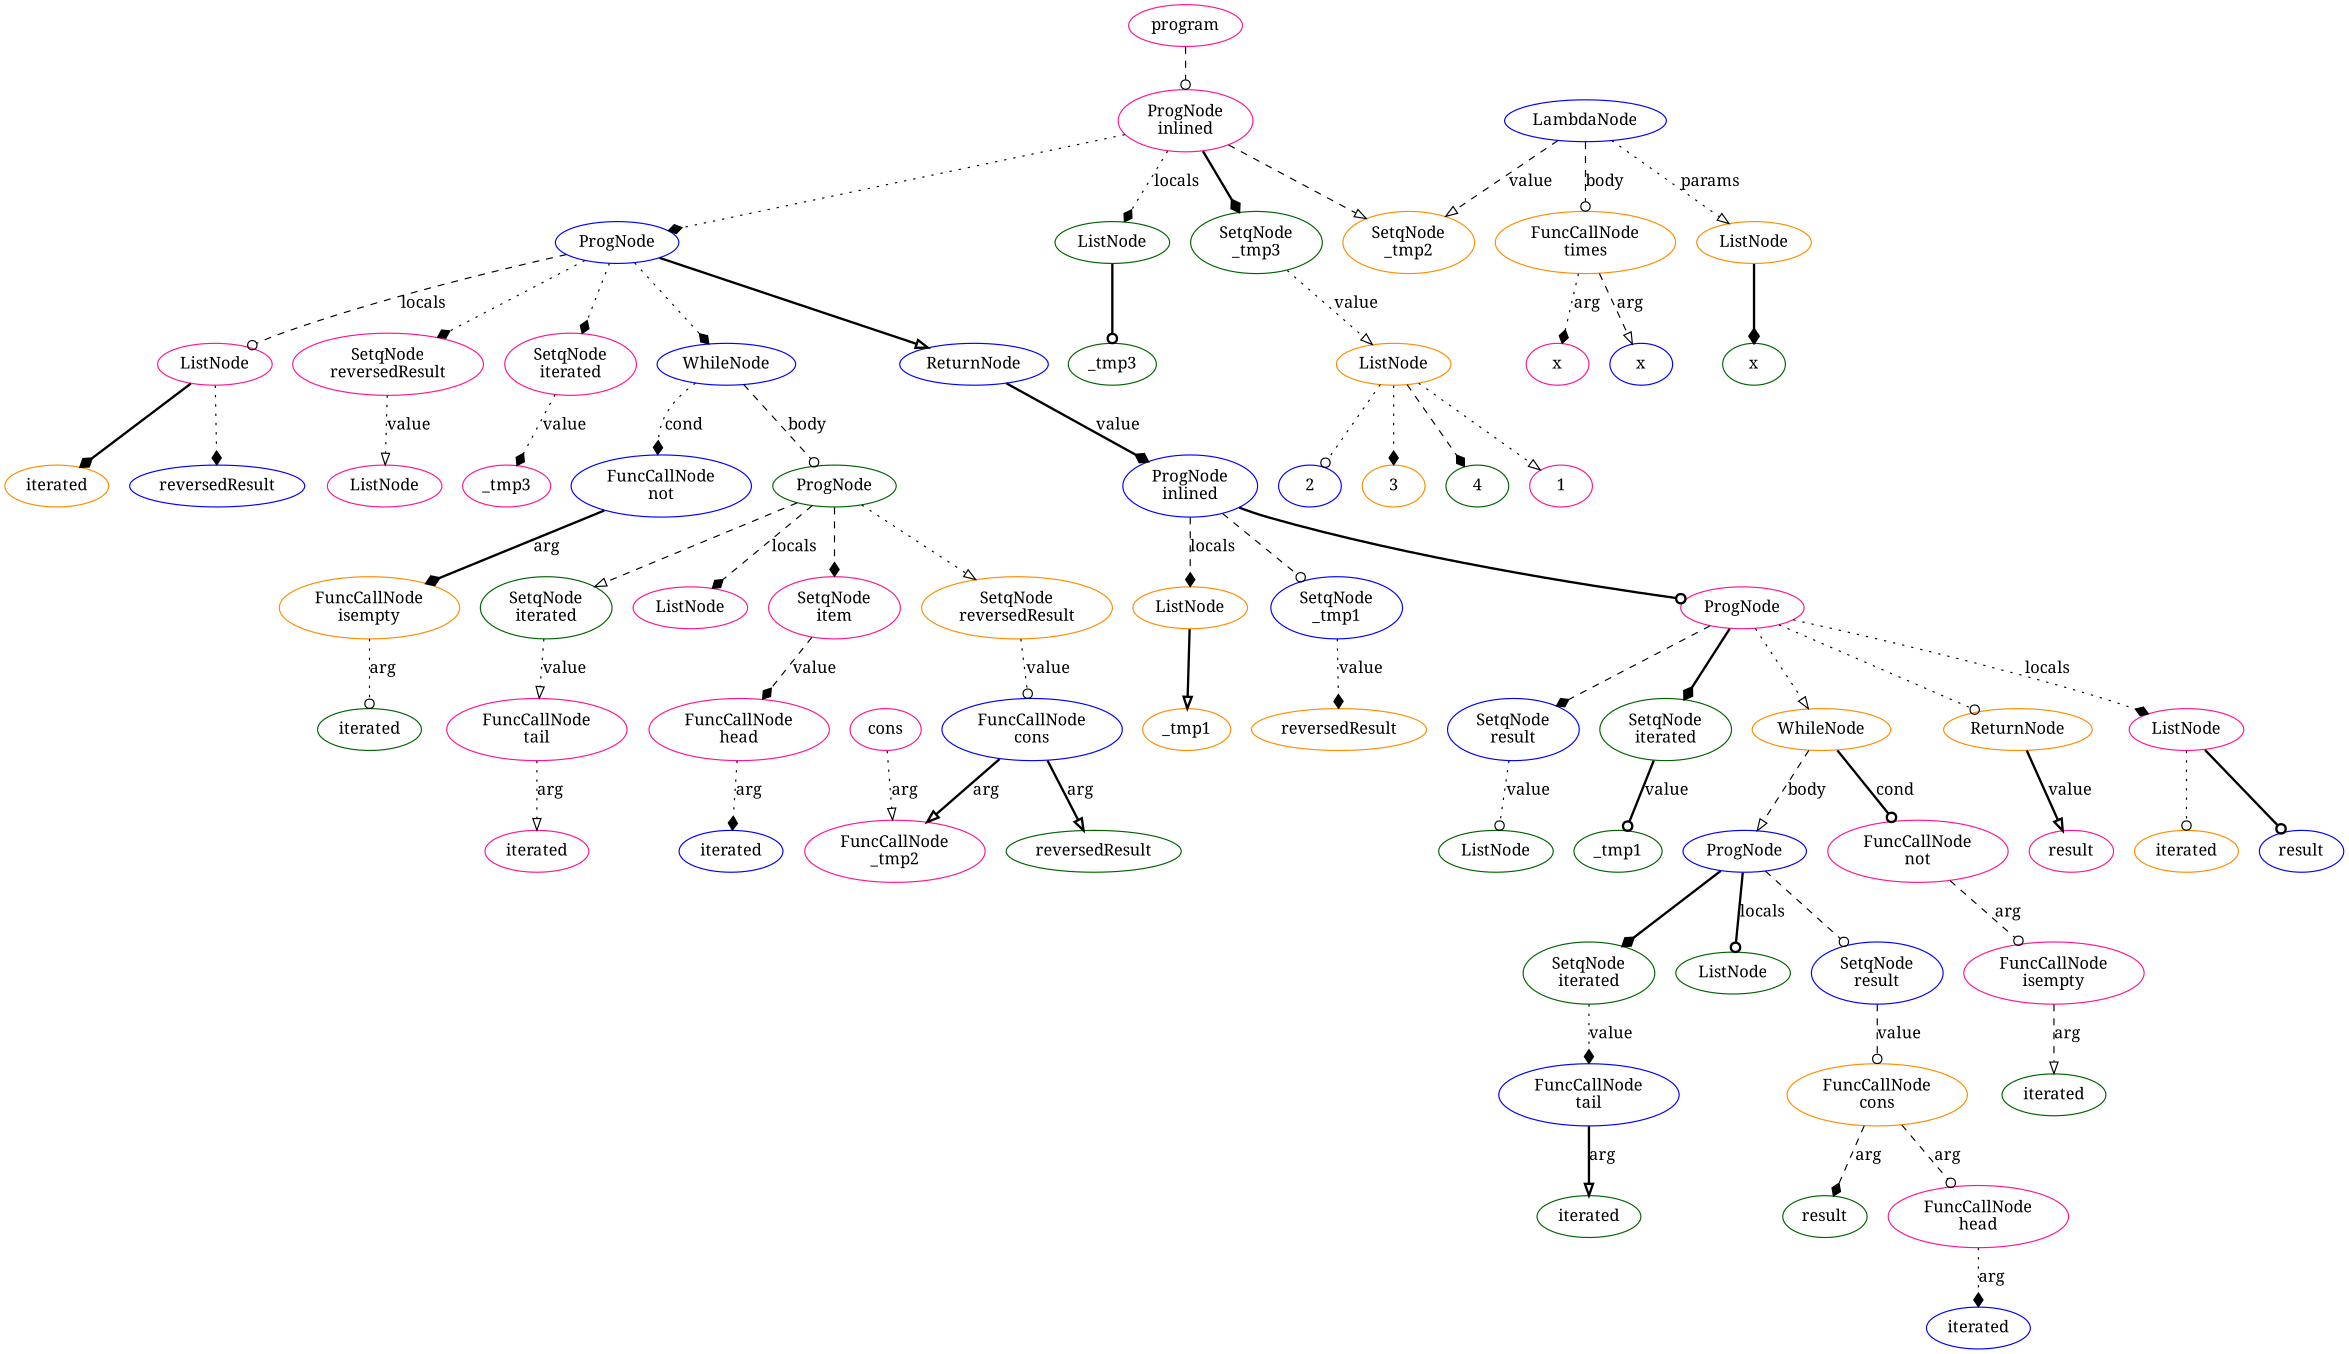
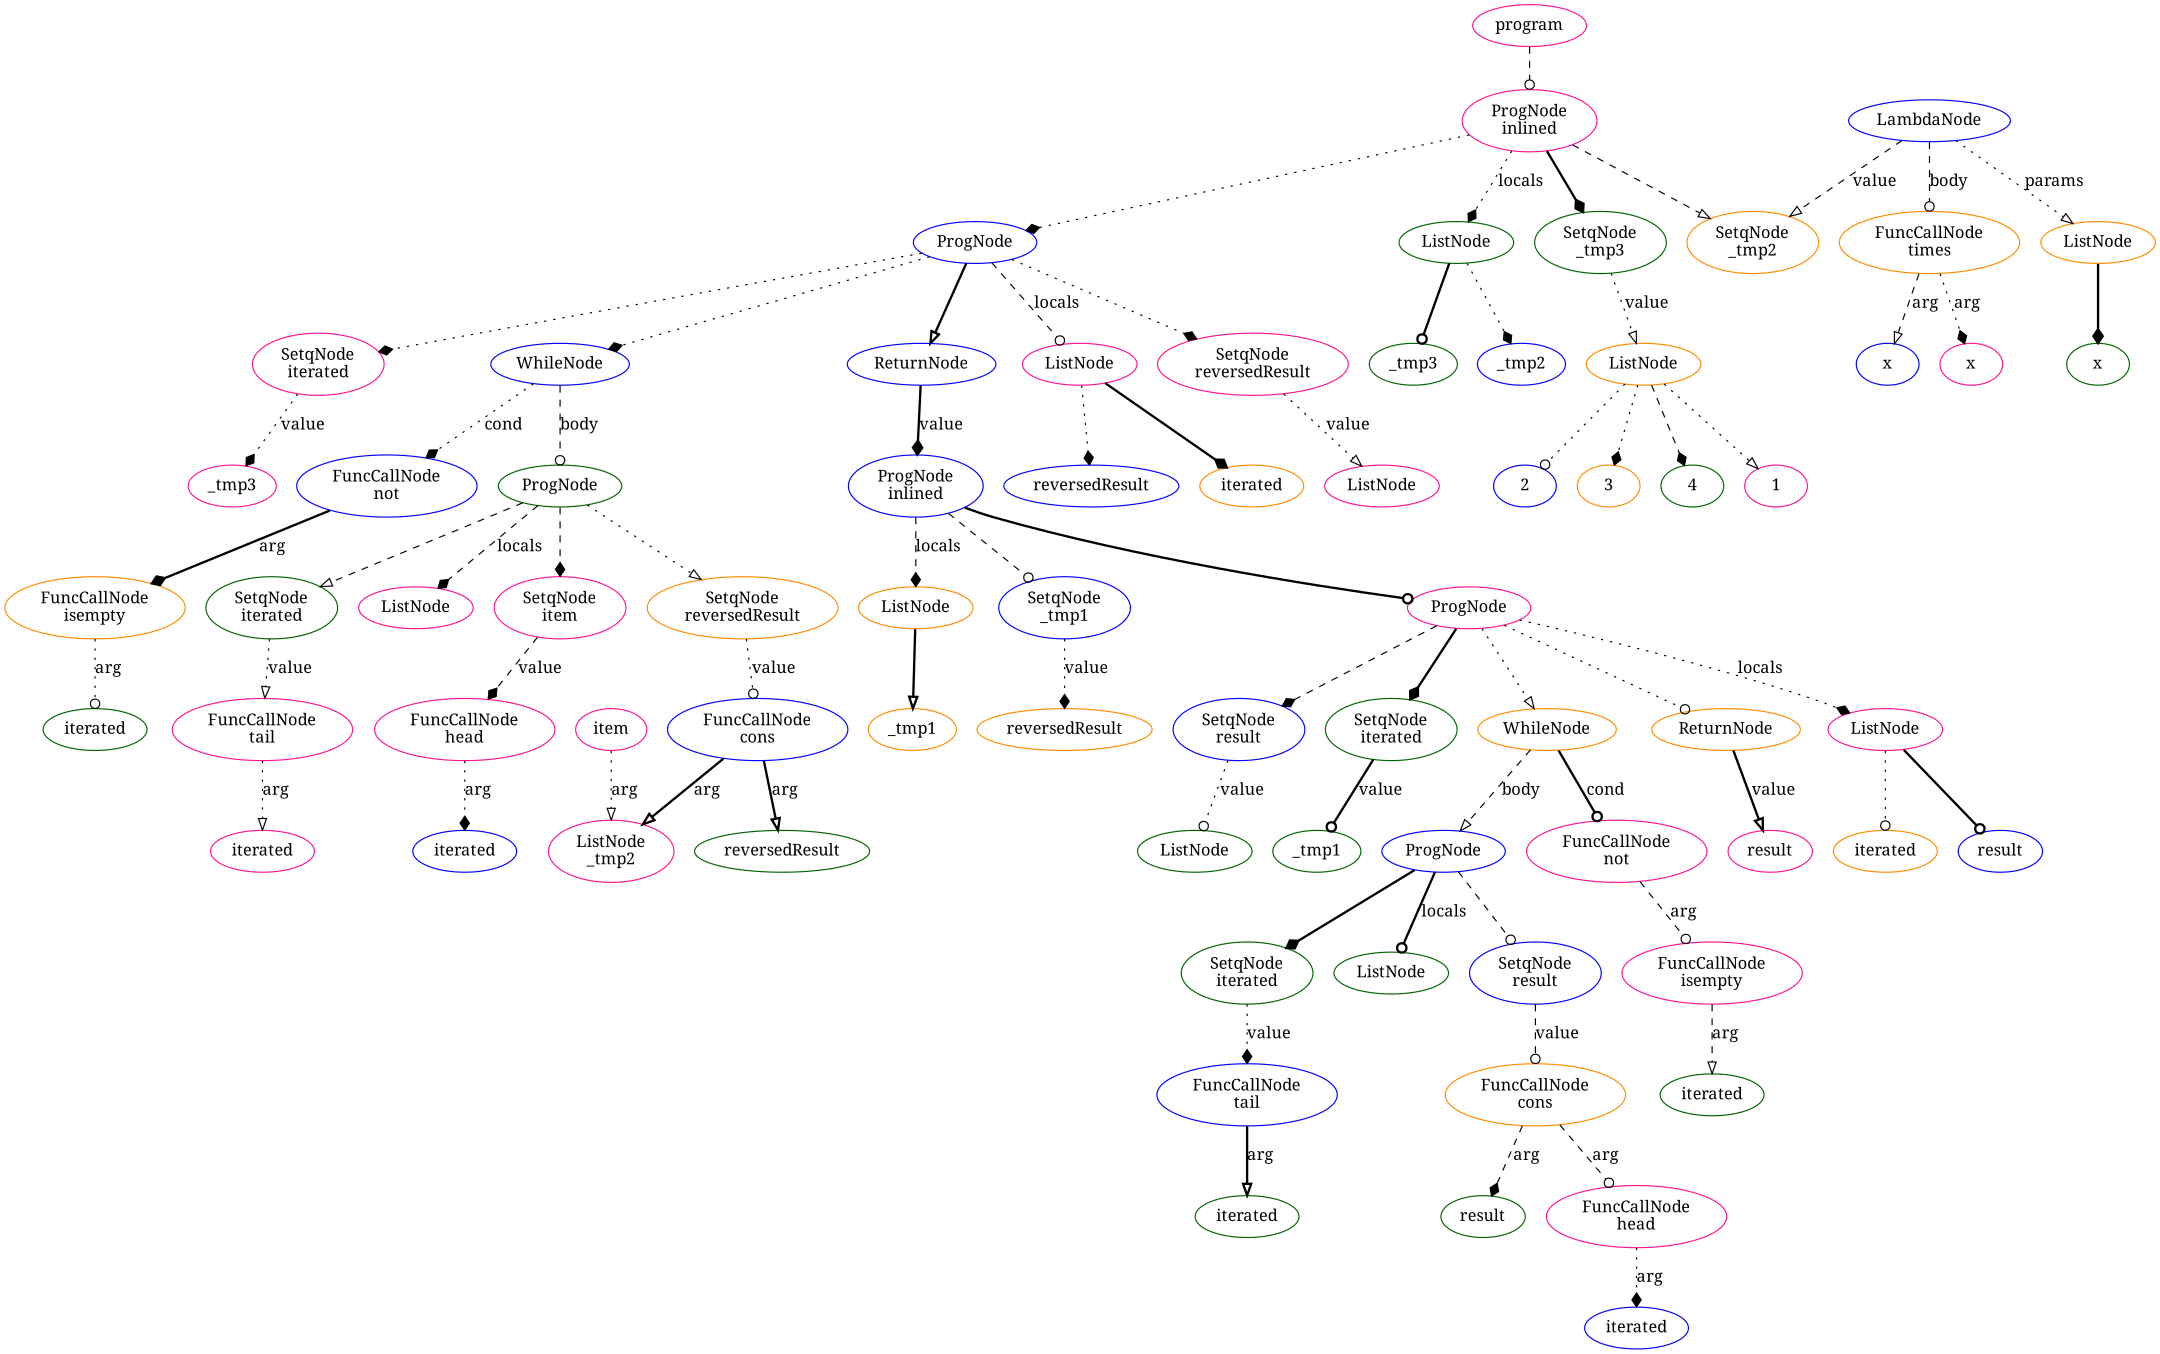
node "_tmp2": added
node "cons": label "cons" -> "item"
node "FuncCallNode _tmp2": label "FuncCallNode _tmp2" -> "ListNode _tmp2"
